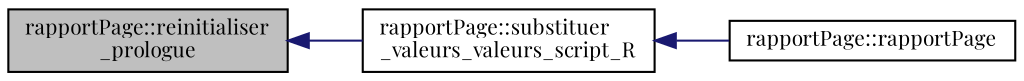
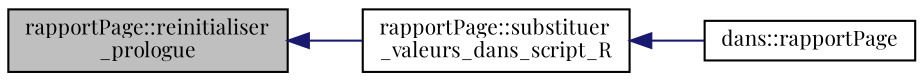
node "rapportPage::substituer _valeurs_valeurs_script_R": label "rapportPage::substituer _valeurs_valeurs_script_R" -> "rapportPage::substituer _valeurs_dans_script_R"
node "rapportPage::rapportPage": label "rapportPage::rapportPage" -> "dans::rapportPage"
